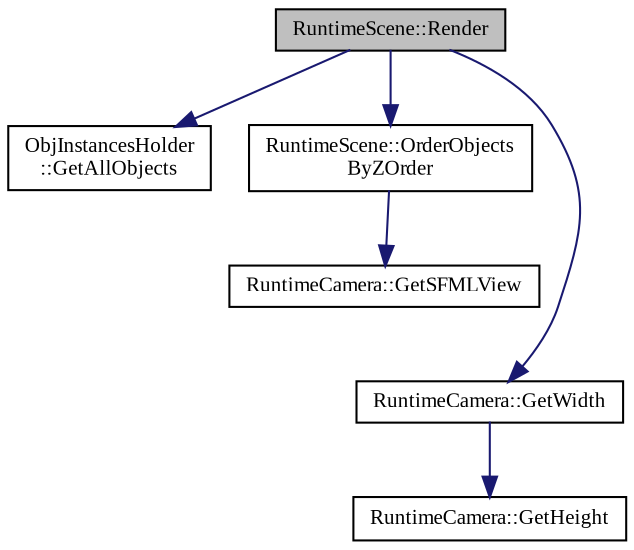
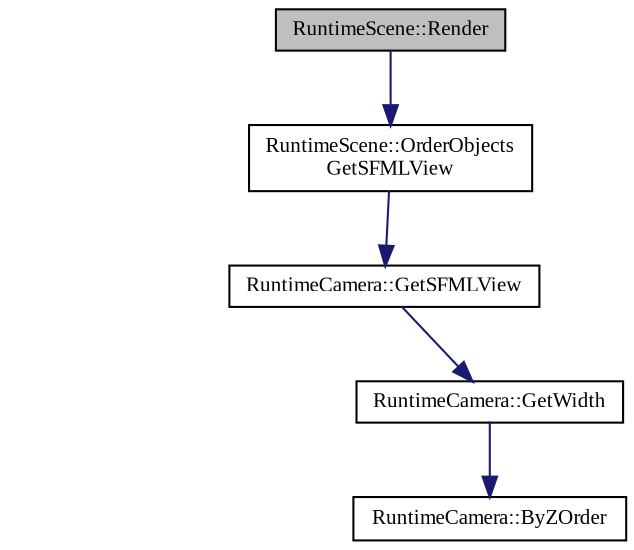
node "ObjInstancesHolder ::GetAllObjects": removed
node "RuntimeScene::OrderObjects ByZOrder": label "RuntimeScene::OrderObjects ByZOrder" -> "RuntimeScene::OrderObjects GetSFMLView"
edge "RuntimeScene::Render" -> "RuntimeCamera::GetWidth": now "RuntimeCamera::GetSFMLView" -> "RuntimeCamera::GetWidth"
node "RuntimeCamera::GetHeight": label "RuntimeCamera::GetHeight" -> "RuntimeCamera::ByZOrder"
